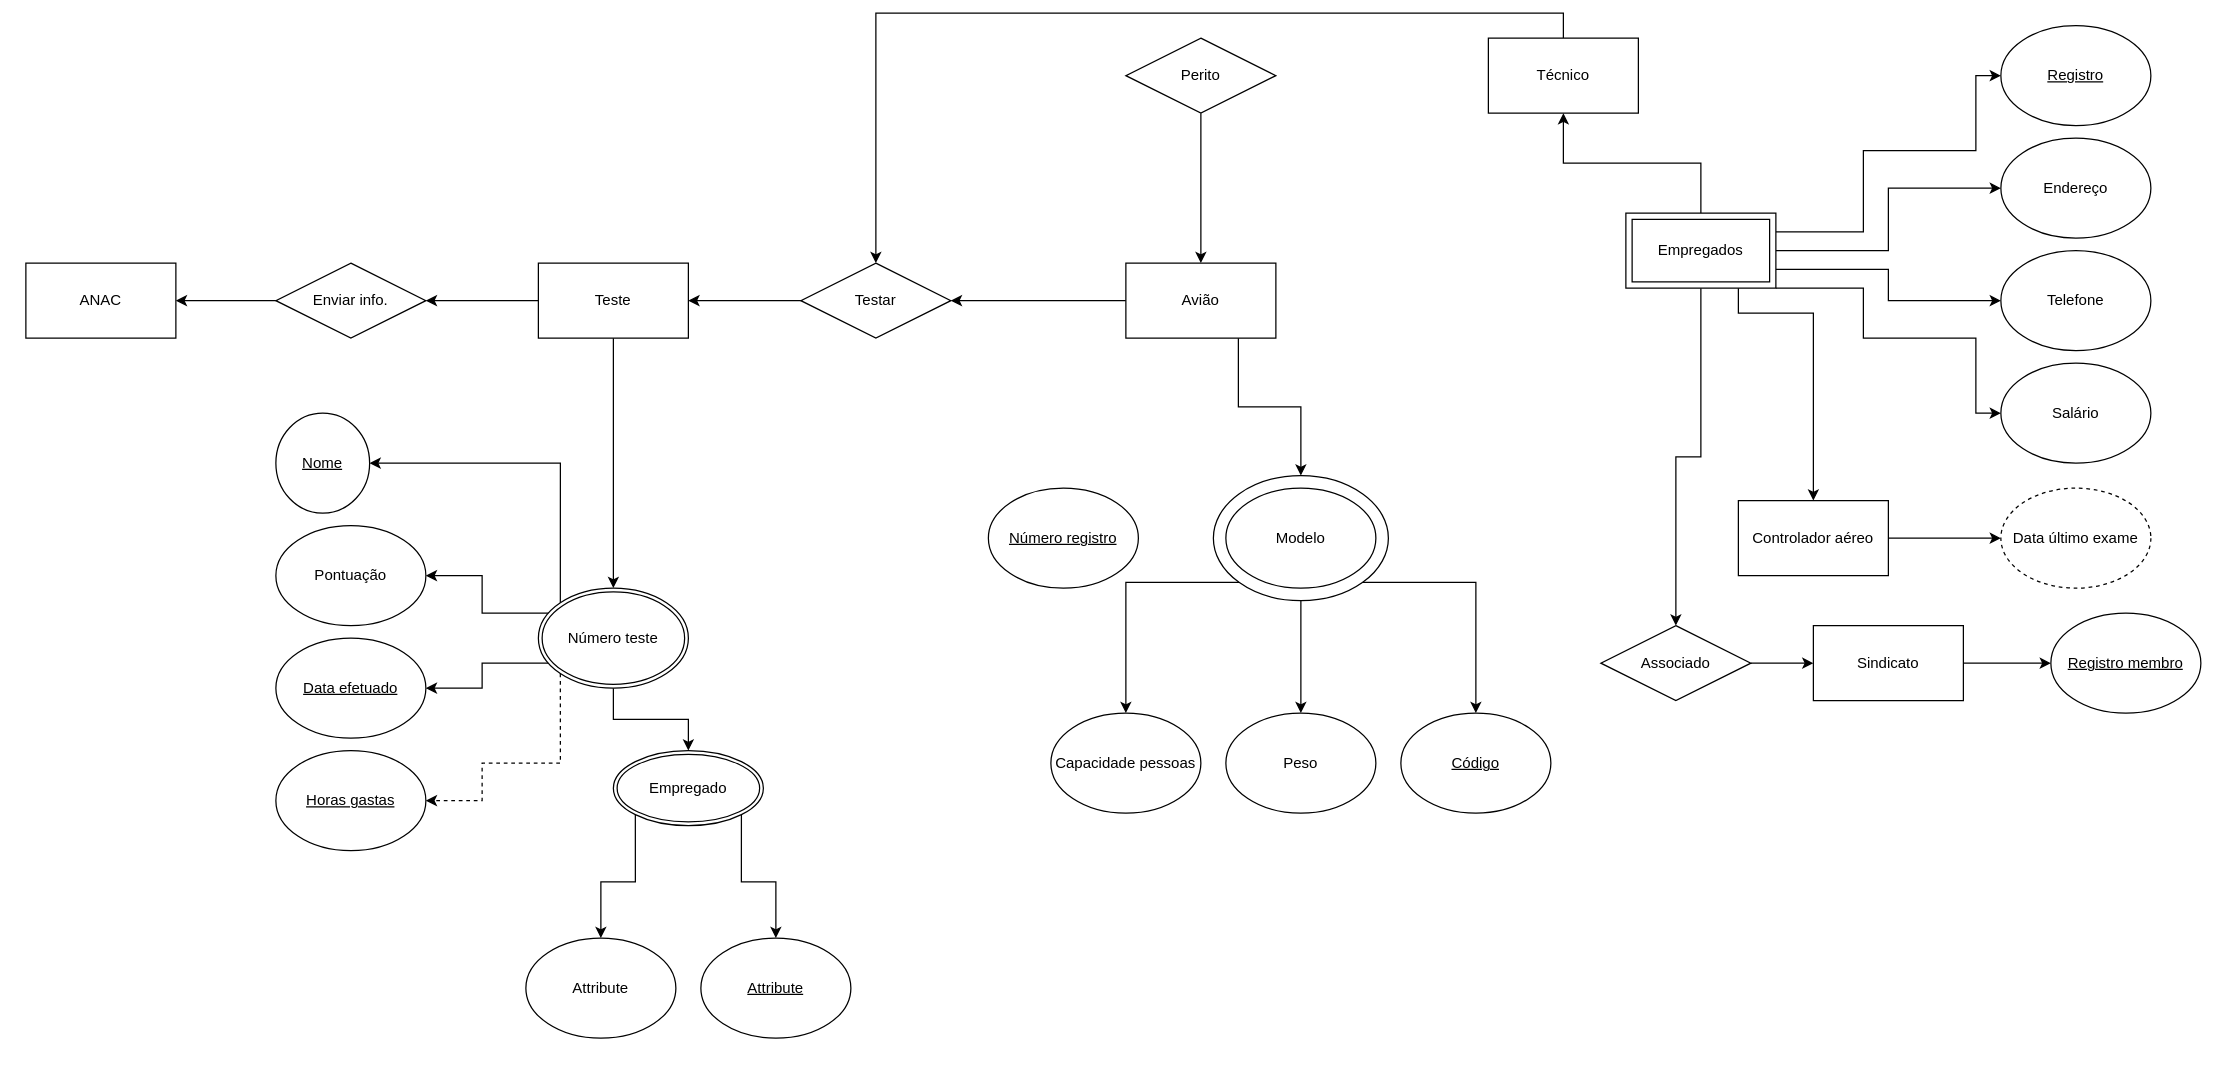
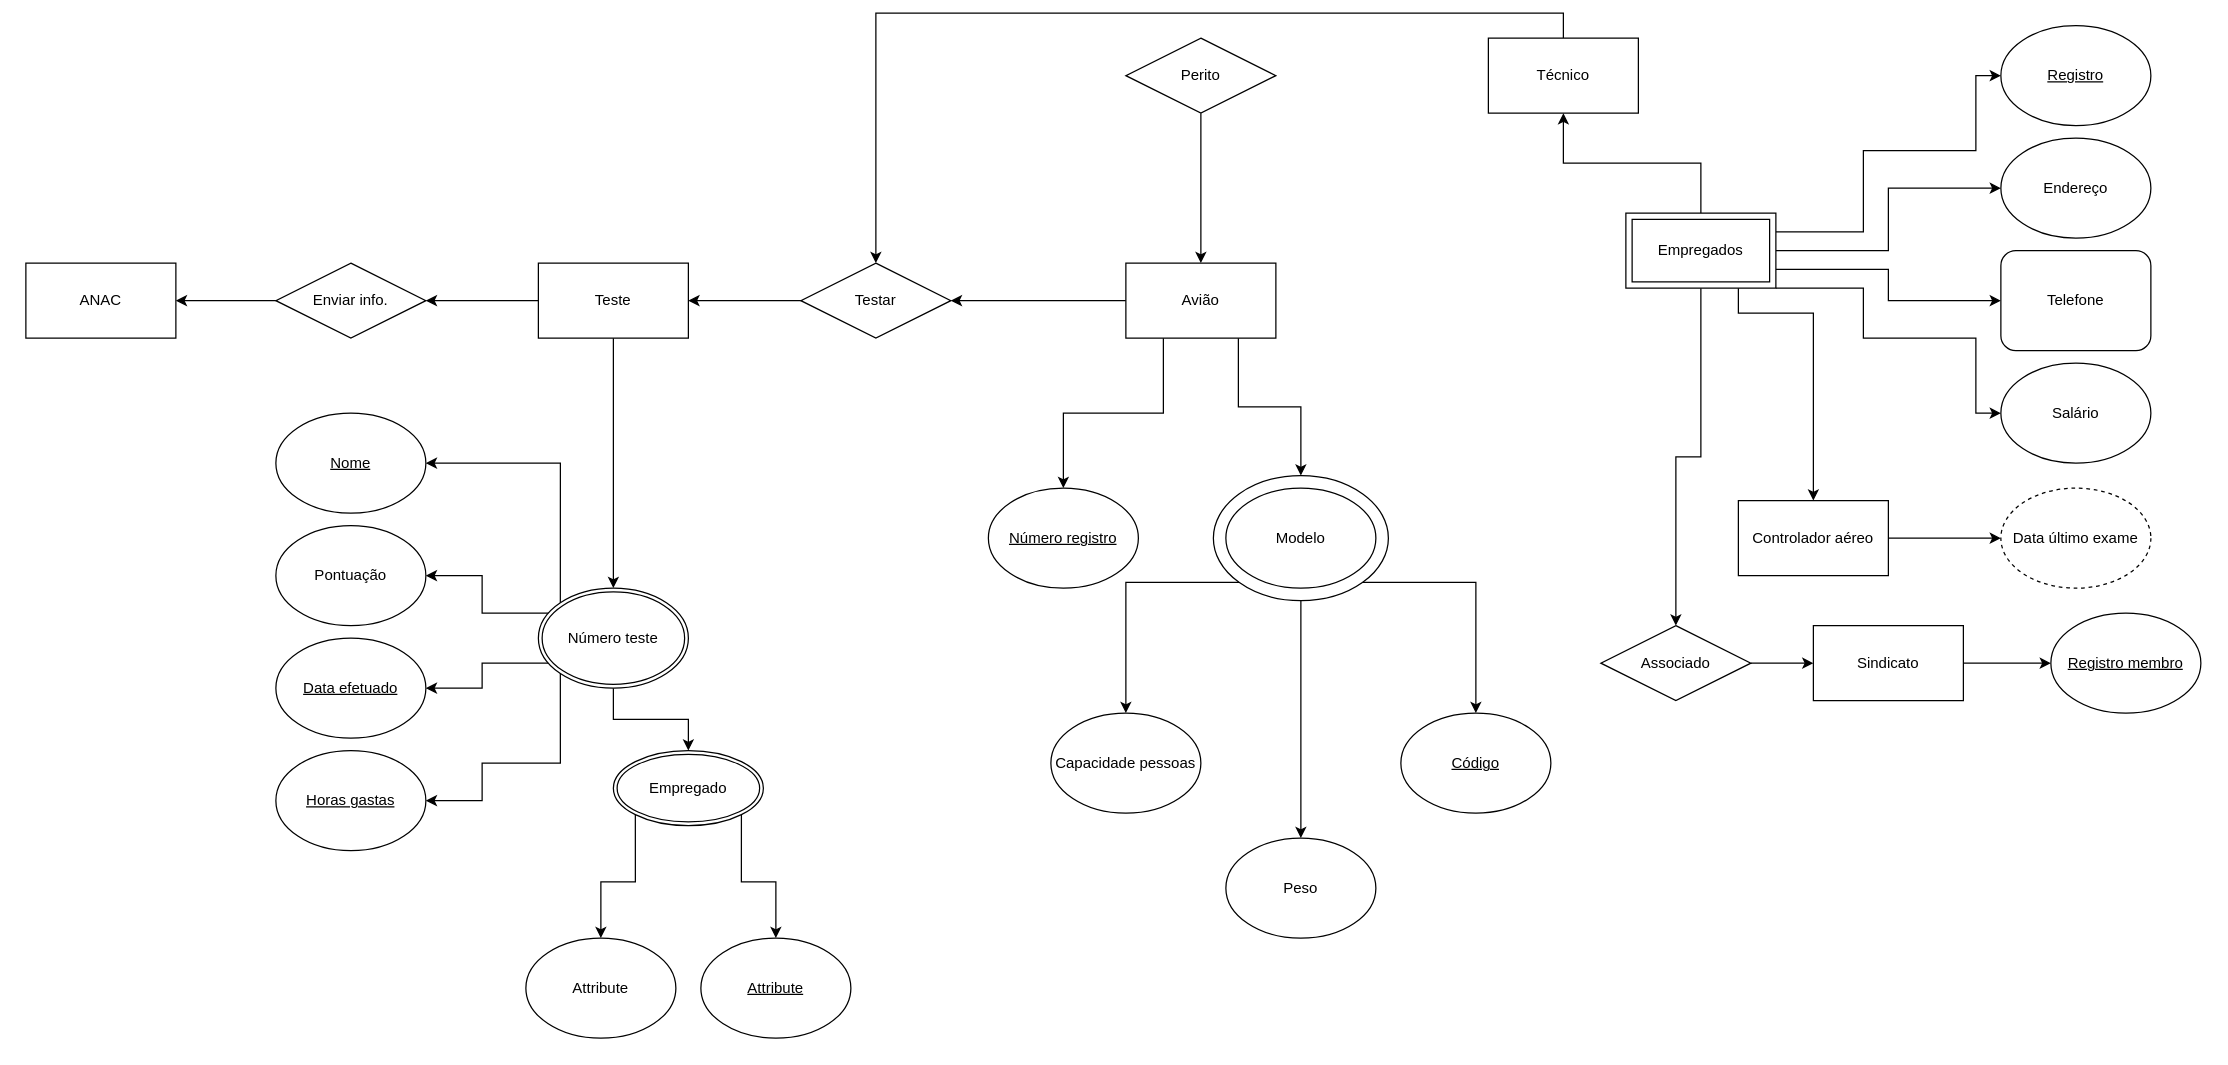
node "Telefone": shape ellipse -> rounded rectangle
edge "Avião" -> "Número registro": added
node "Nome": size 94x100 -> 150x100
edge "Número teste" -> "Horas gastas": style dashed -> solid
node "Peso": moved (1301, 763) -> (1301, 888)
